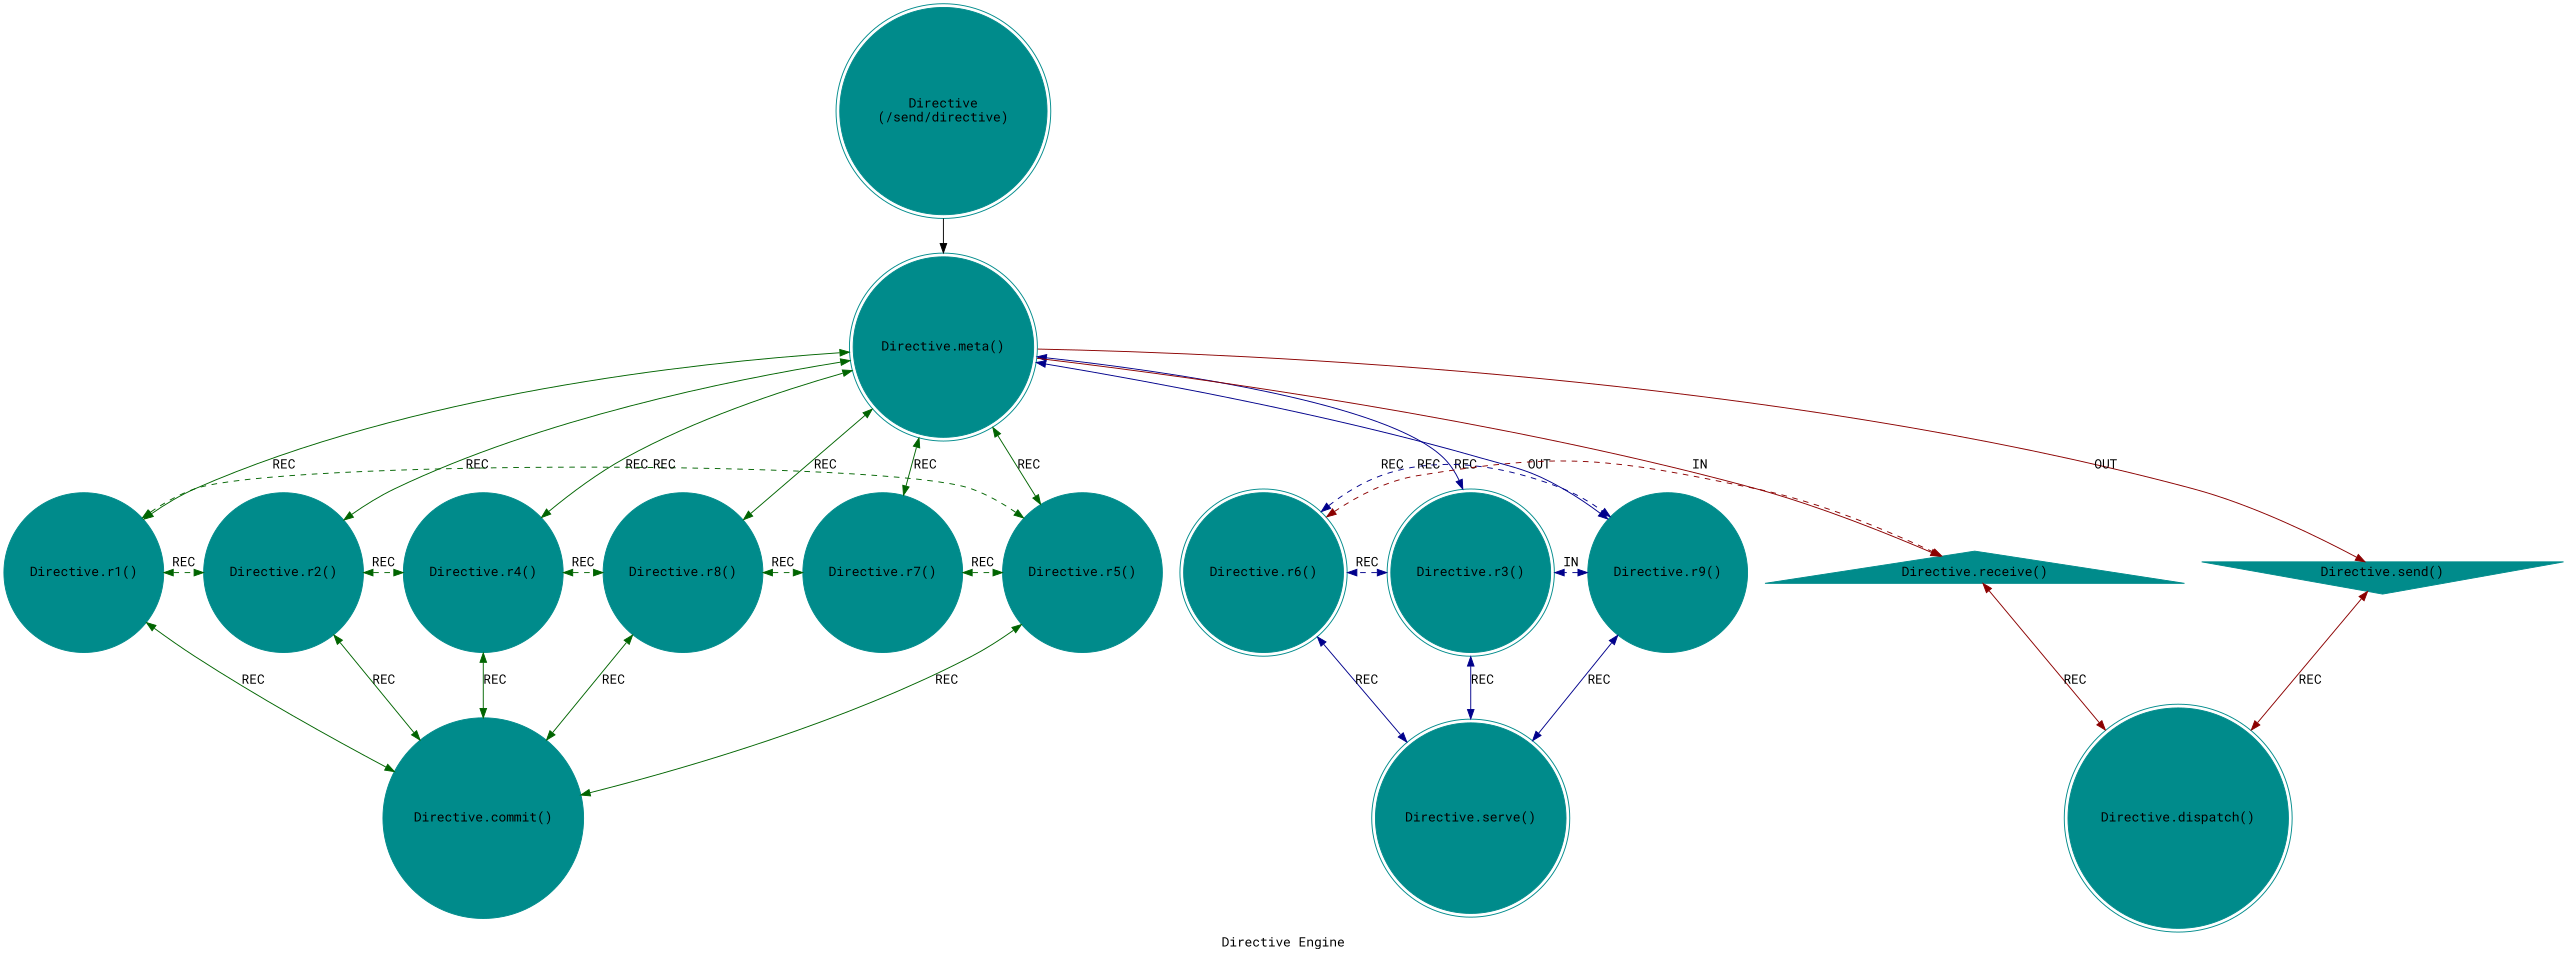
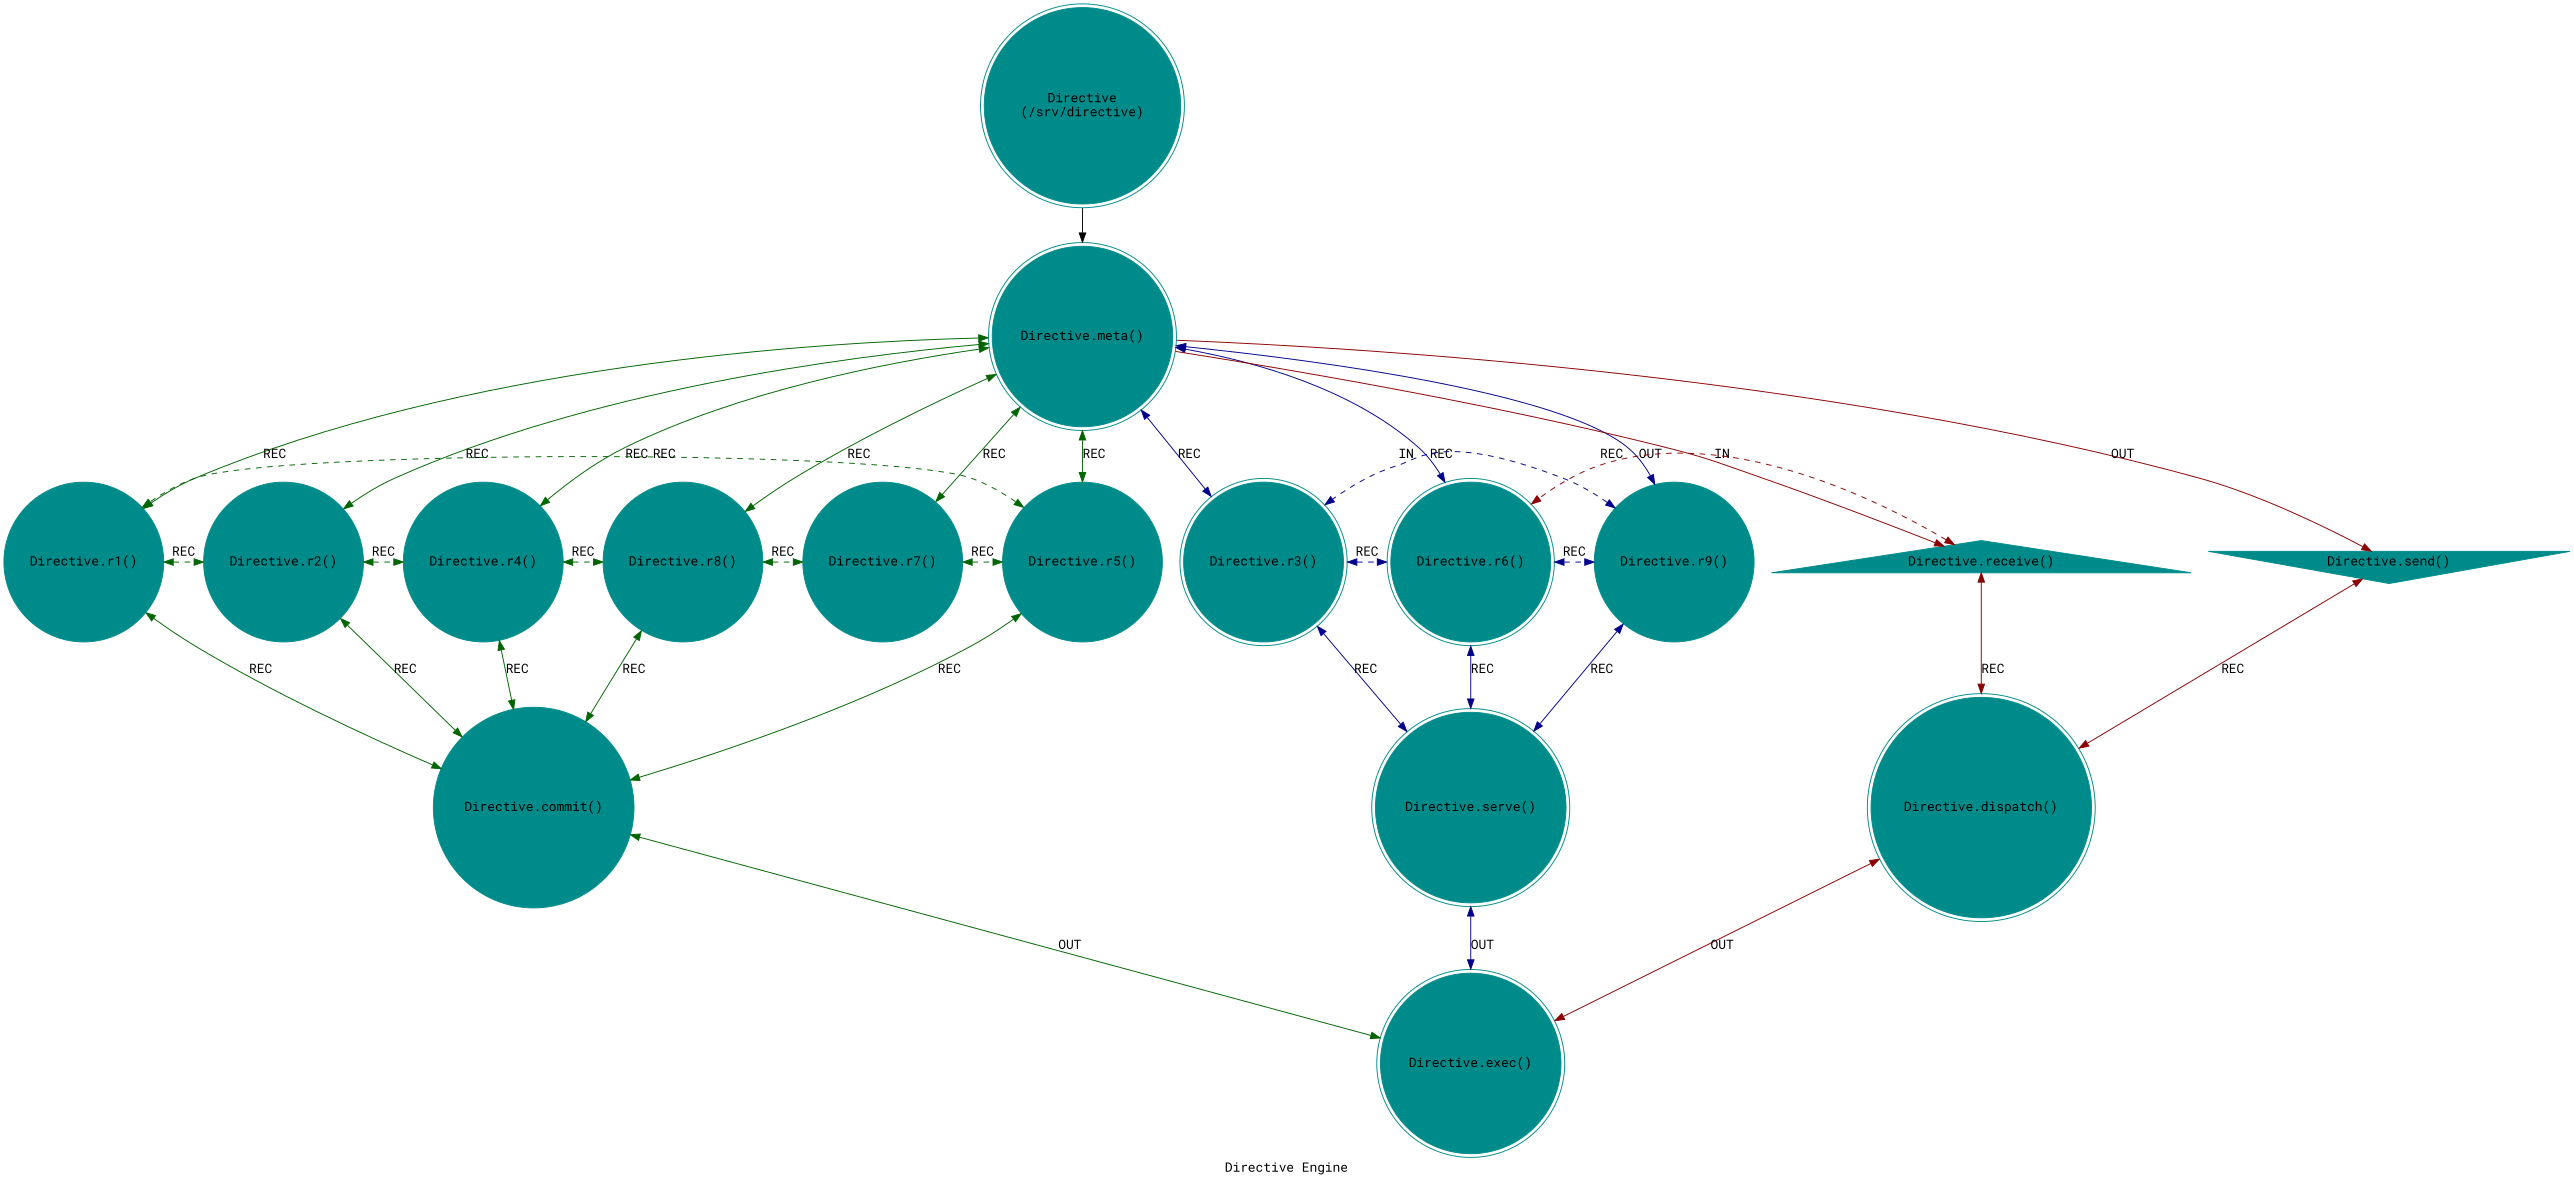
node "Directive (/send/directive)": label "Directive (/send/directive)" -> "Directive (/srv/directive)"
edge "Directive.meta()" -- "Directive.r6()": added, label "REC"
node "Directive.exec()": added
